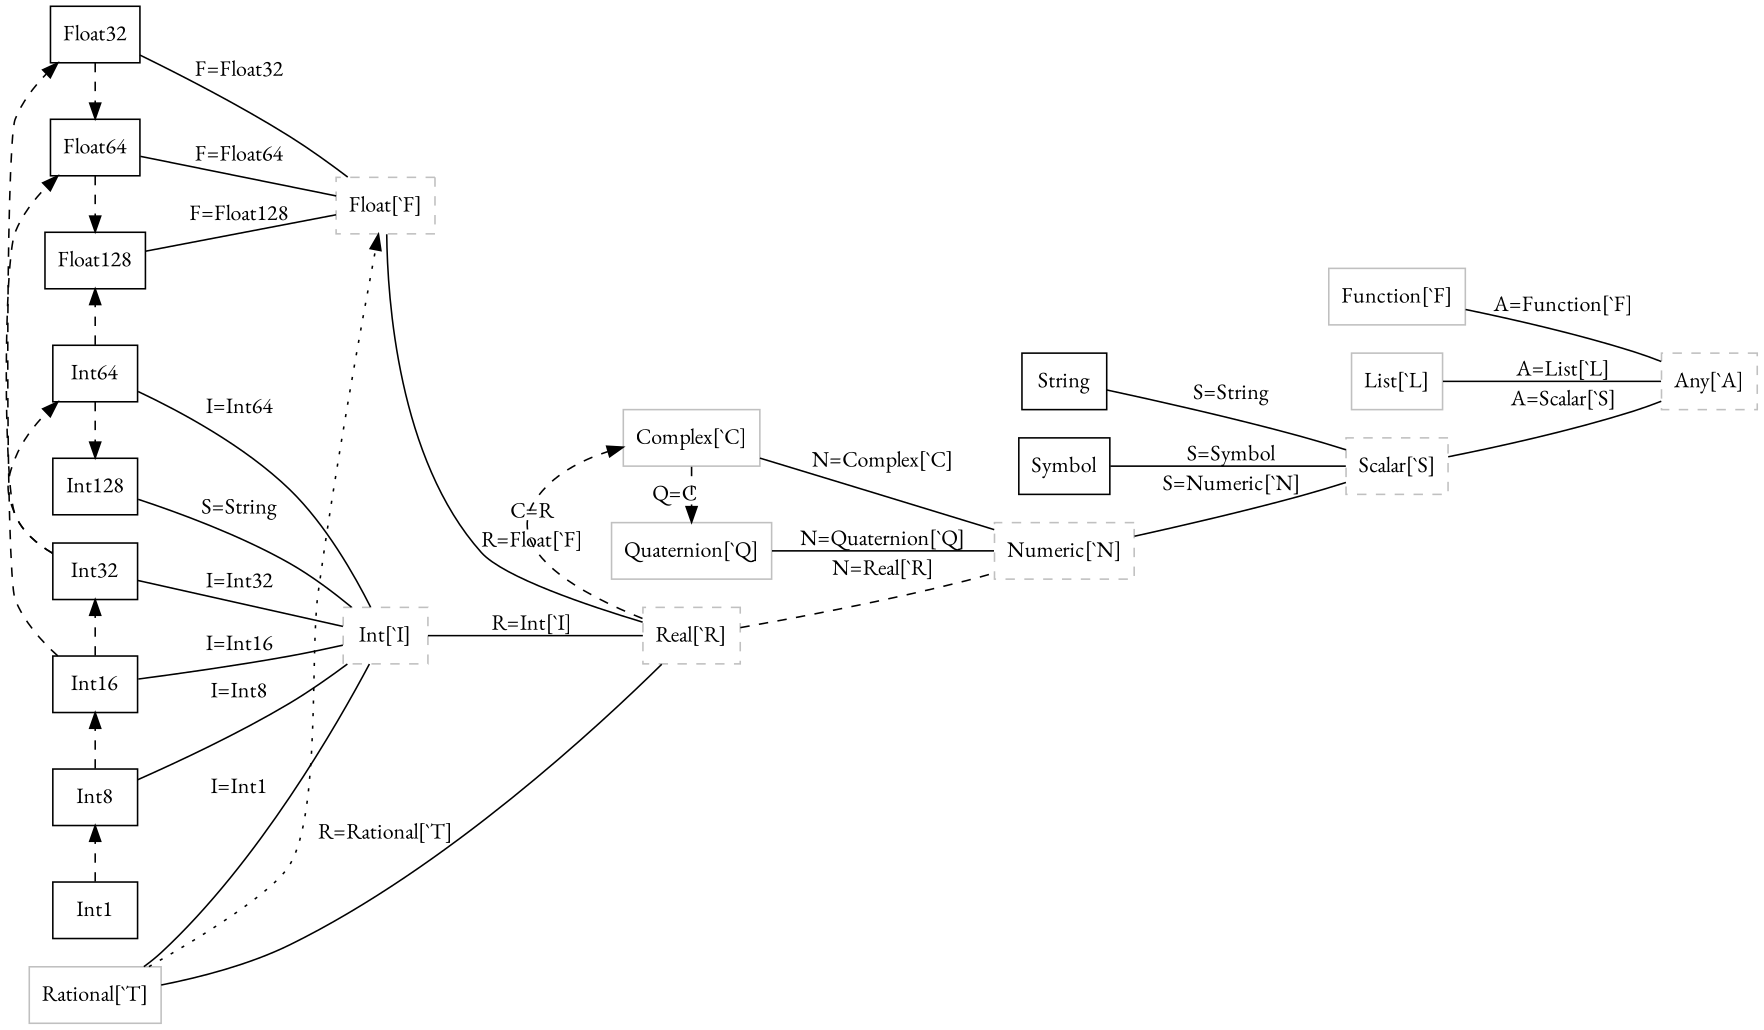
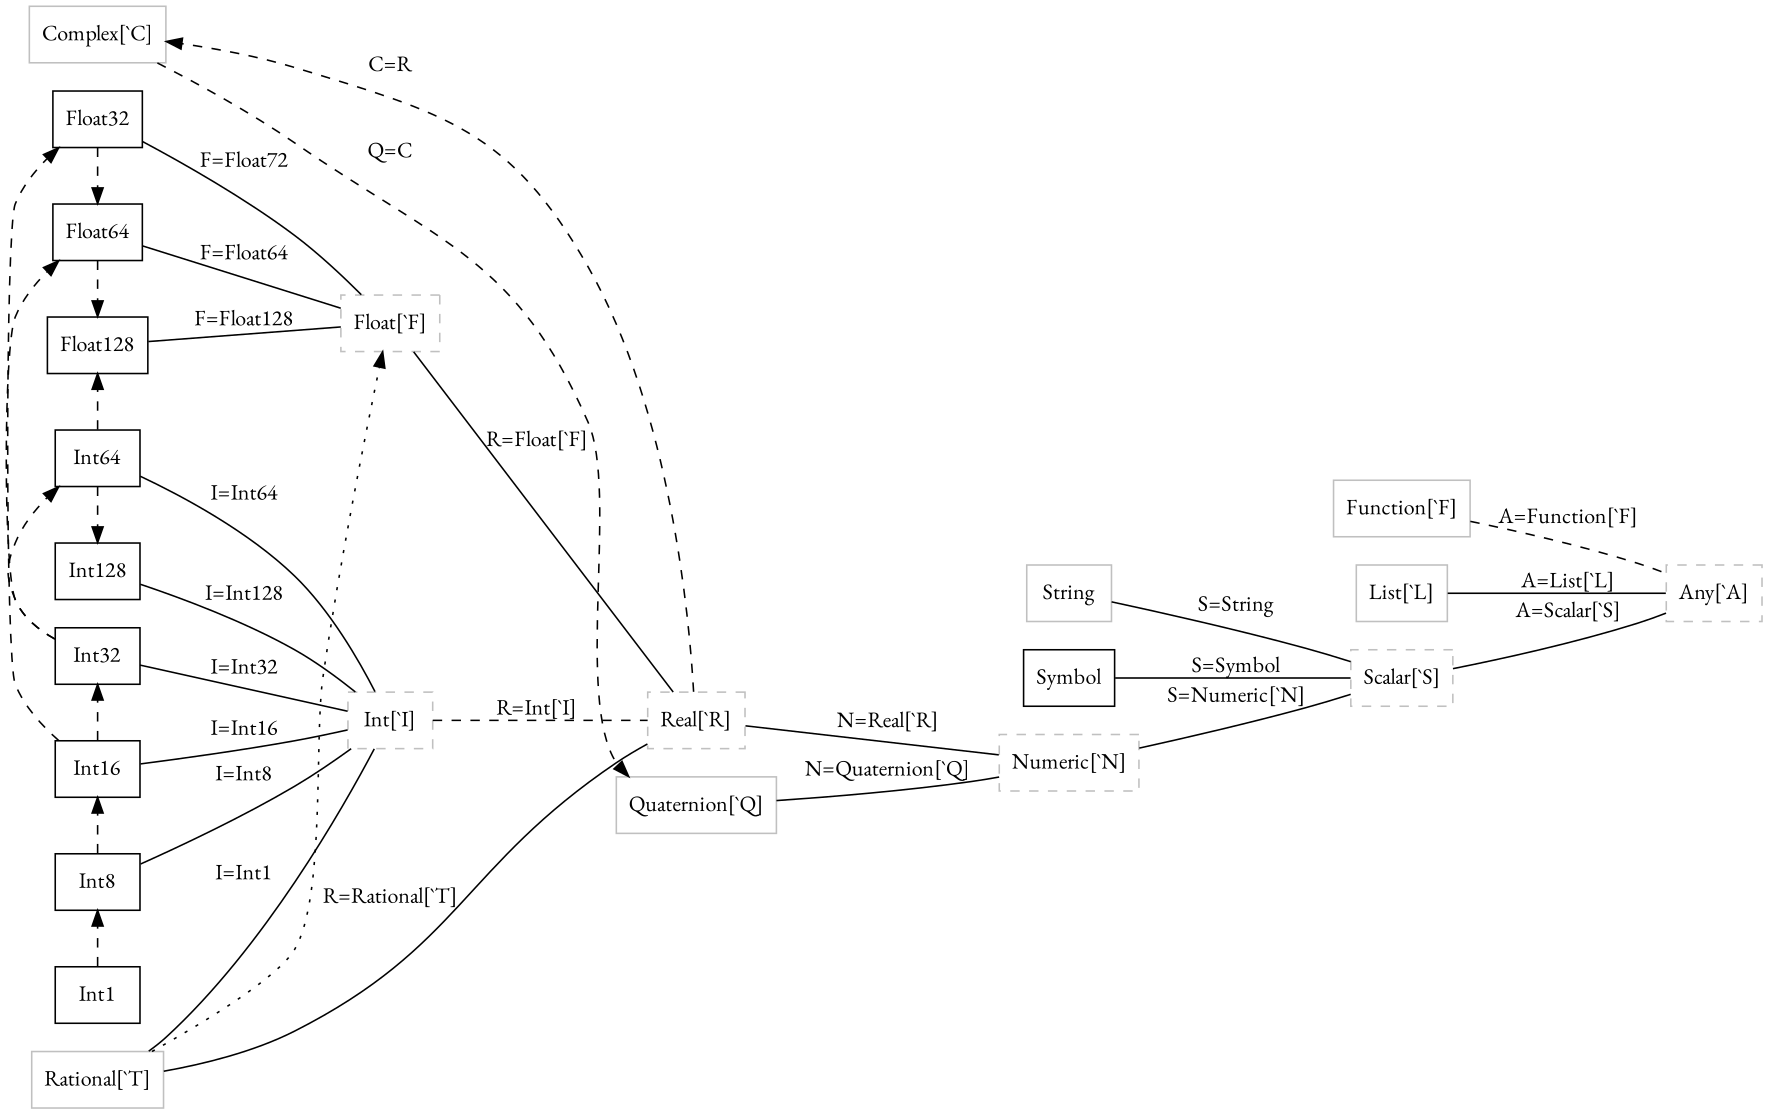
edge "Float32" -- "Float[`F]": label "F=Float32" -> "F=Float72"
edge "Function[`F]" -- "Any[`A]": style solid -> dashed
node "String": color black -> gray
edge "Complex[`C]" -- "Numeric[`N]": removed, label "N=Complex[`C]"
edge "Int128" -- "Int[`I]": label "S=String" -> "I=Int128"
edge "Numeric[`N]" -- "Real[`R]": style dashed -> solid
edge "Int[`I]" -- "Real[`R]": style solid -> dashed
